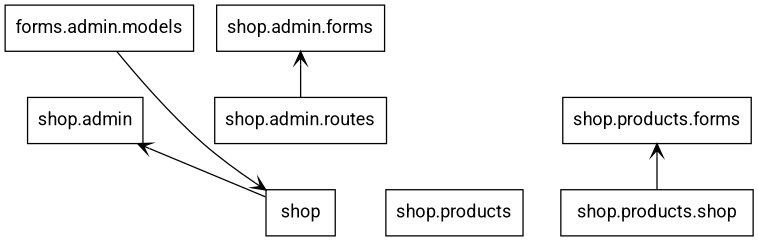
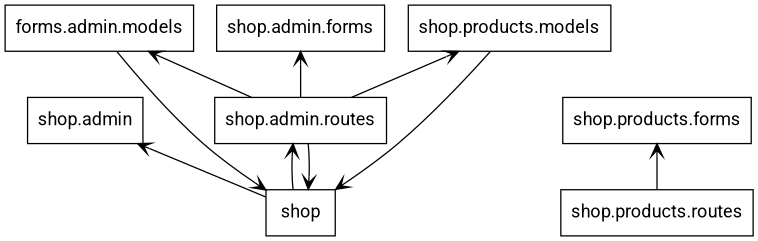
node "shop.products.models": added
edge "shop.admin.routes" -> "forms.admin.models": added
edge "shop.admin.routes" -> "shop": added
edge "shop" -> "shop.admin.routes": added
node "shop.products": removed
node "shop.products.shop": label "shop.products.shop" -> "shop.products.routes"
